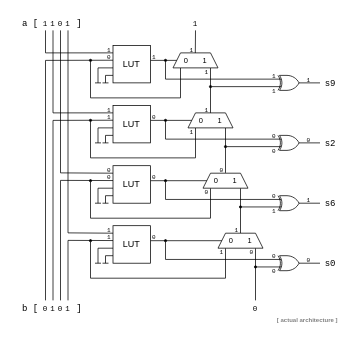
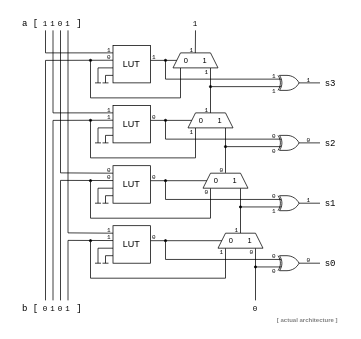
node "s9": label "s9" -> "s3"
node "s6": label "s6" -> "s1"
